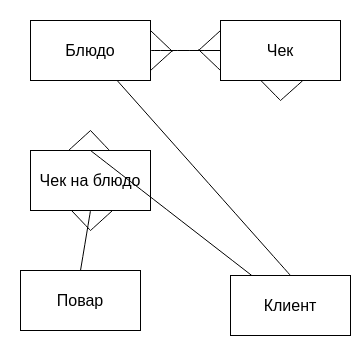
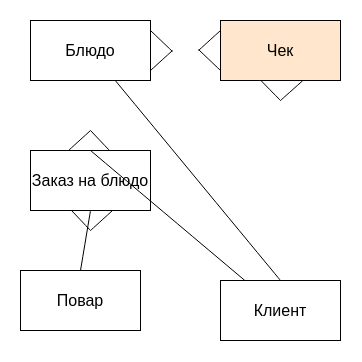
edge "Блюдо" -- "Чек": removed
node "Чек": fillcolor #ffffff -> #ffe6cc
node "Чек на блюдо": label "Чек на блюдо" -> "Заказ на блюдо"
node "Клиент": moved (291, 306) -> (281, 311)
